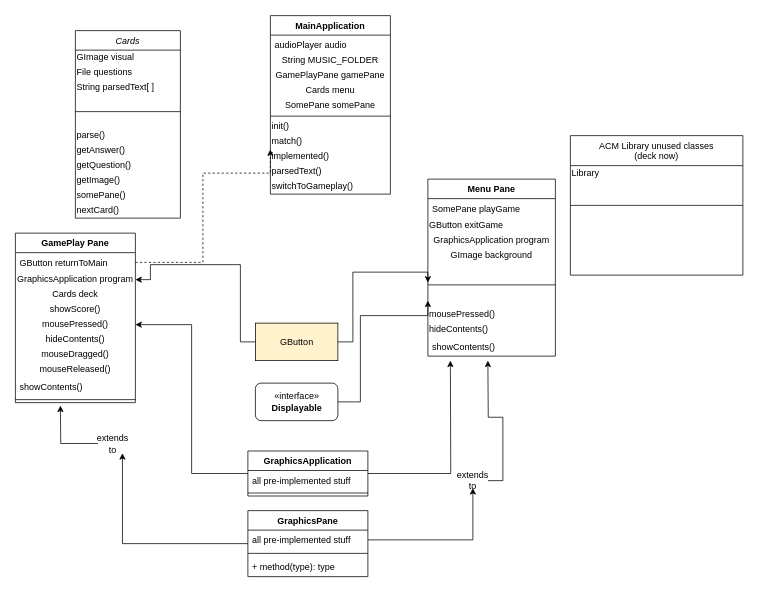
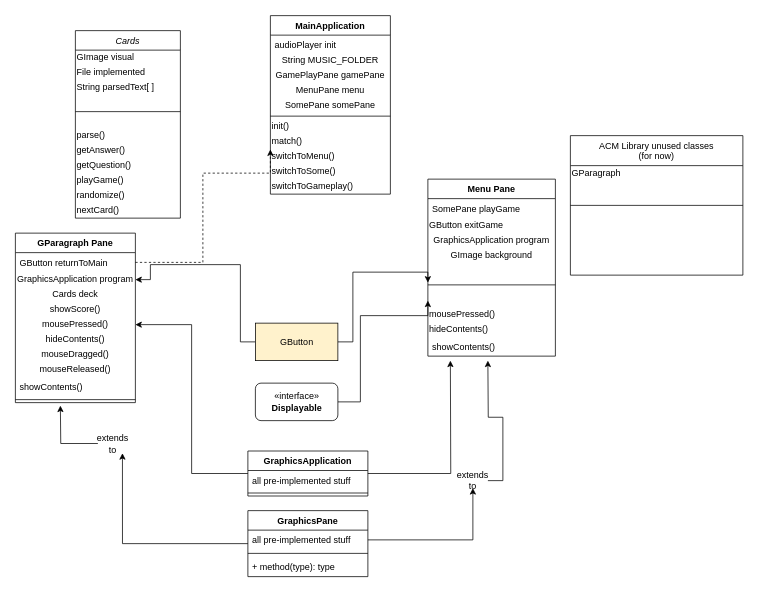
node "audioPlayer audio": label "audioPlayer audio" -> "audioPlayer init"
node "File questions": label "File questions" -> "File implemented"
node "Cards menu": label "Cards menu" -> "MenuPane menu"
node "ACM Library unused classes (deck now)": label "ACM Library unused classes (deck now)" -> "ACM Library unused classes (for now)"
node "implemented()": label "implemented()" -> "switchToMenu()"
node "parsedText()": label "parsedText()" -> "switchToSome()"
node "Library": label "Library" -> "GParagraph"
node "getImage()": label "getImage()" -> "playGame()"
node "somePane()": label "somePane()" -> "randomize()"
node "GamePlay Pane": label "GamePlay Pane" -> "GParagraph Pane"
